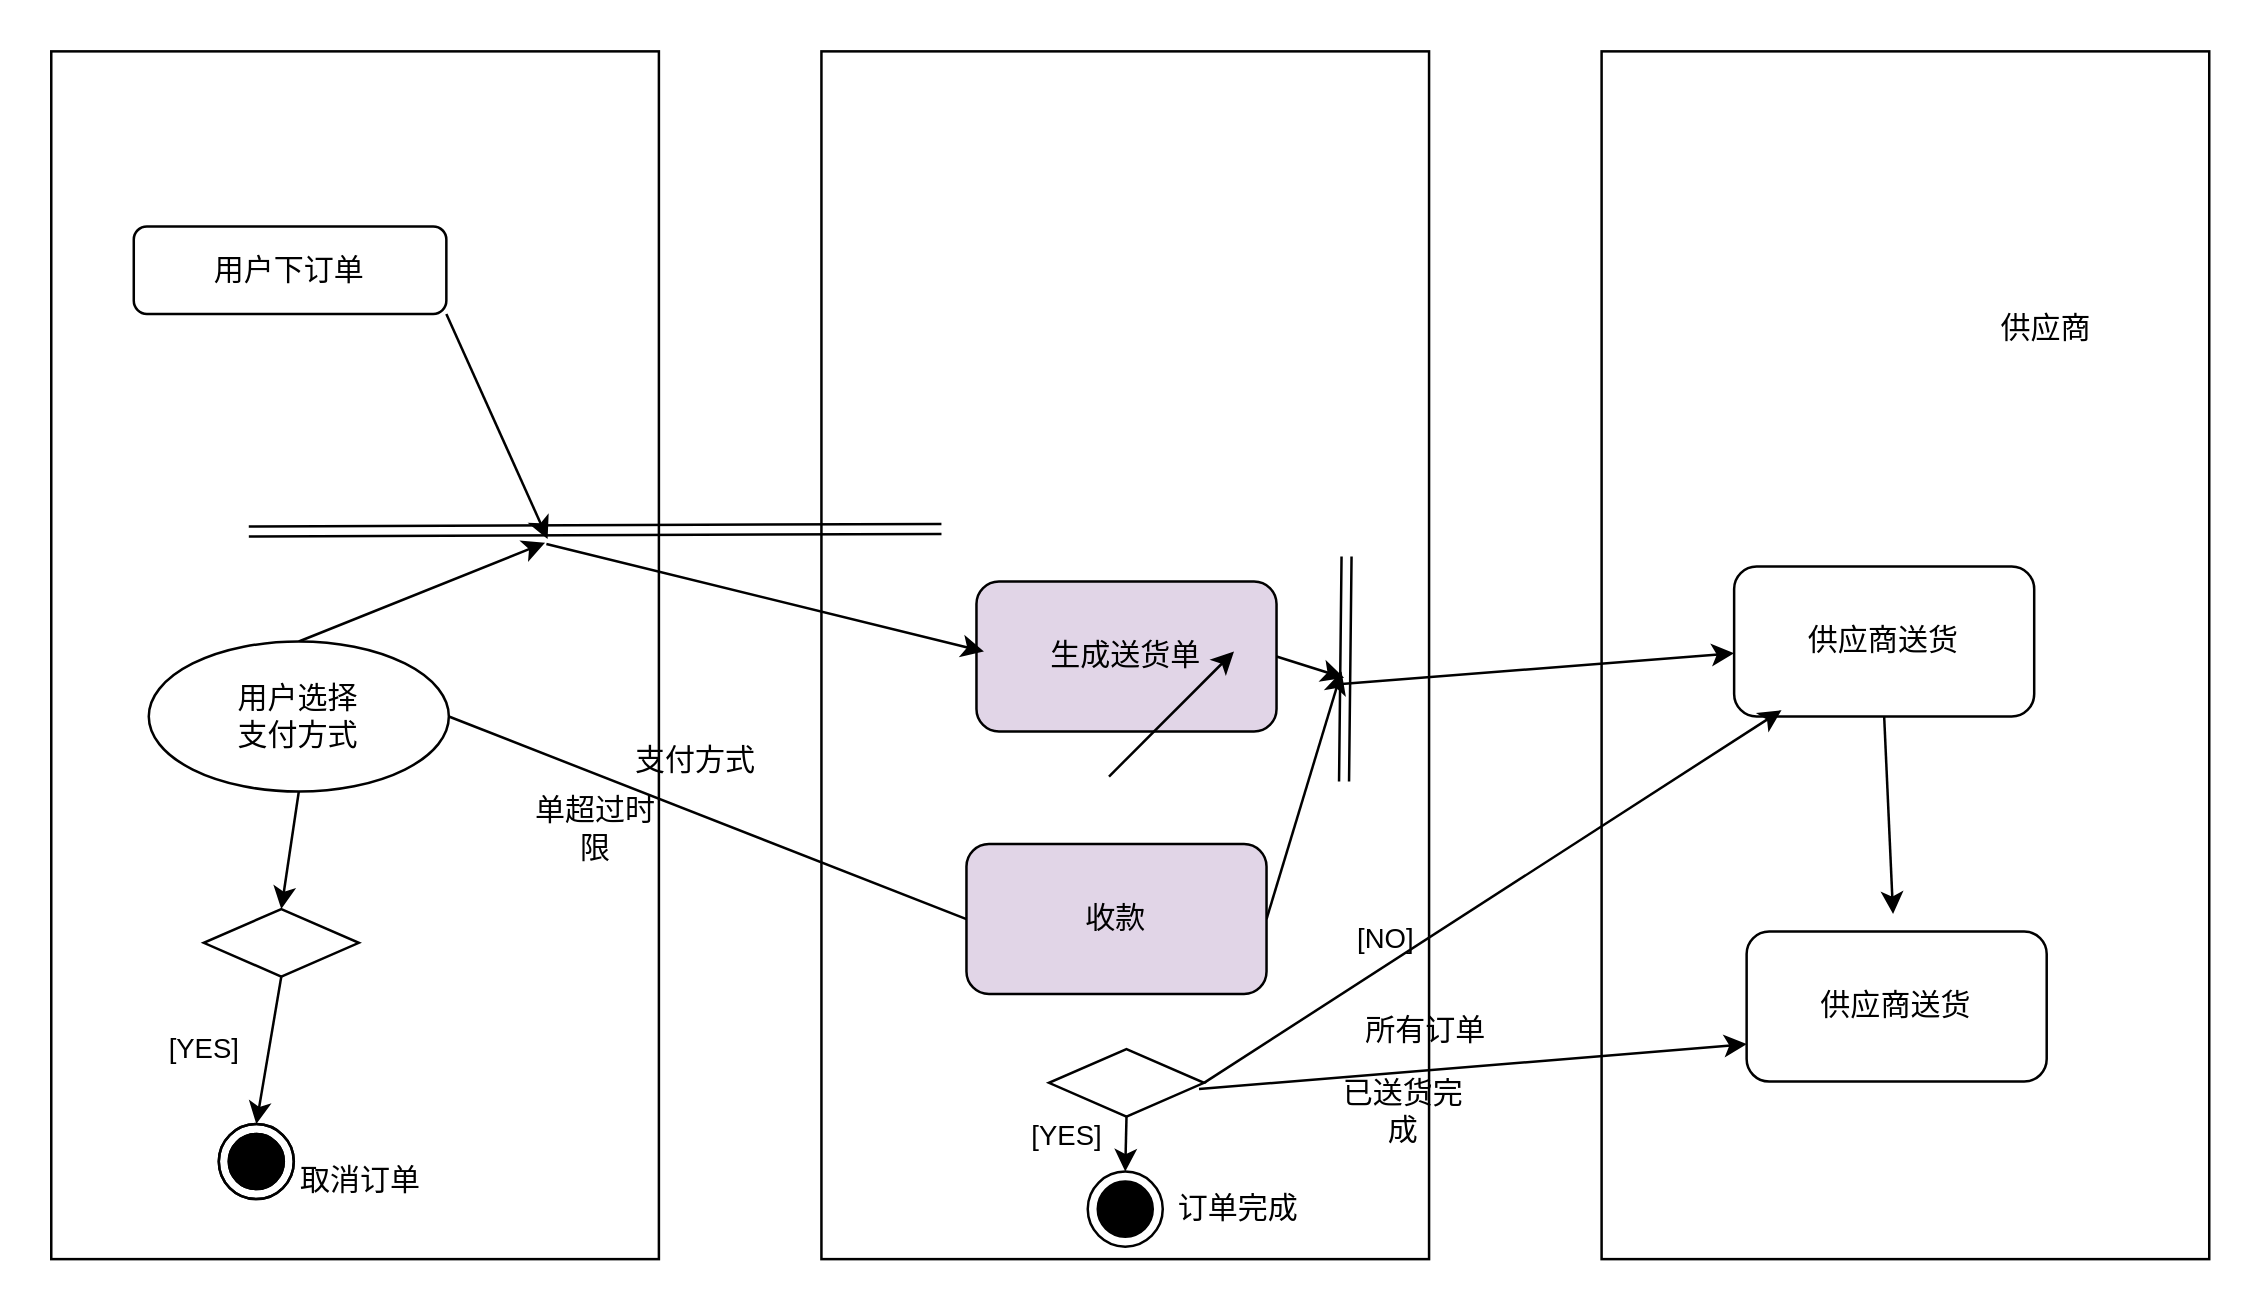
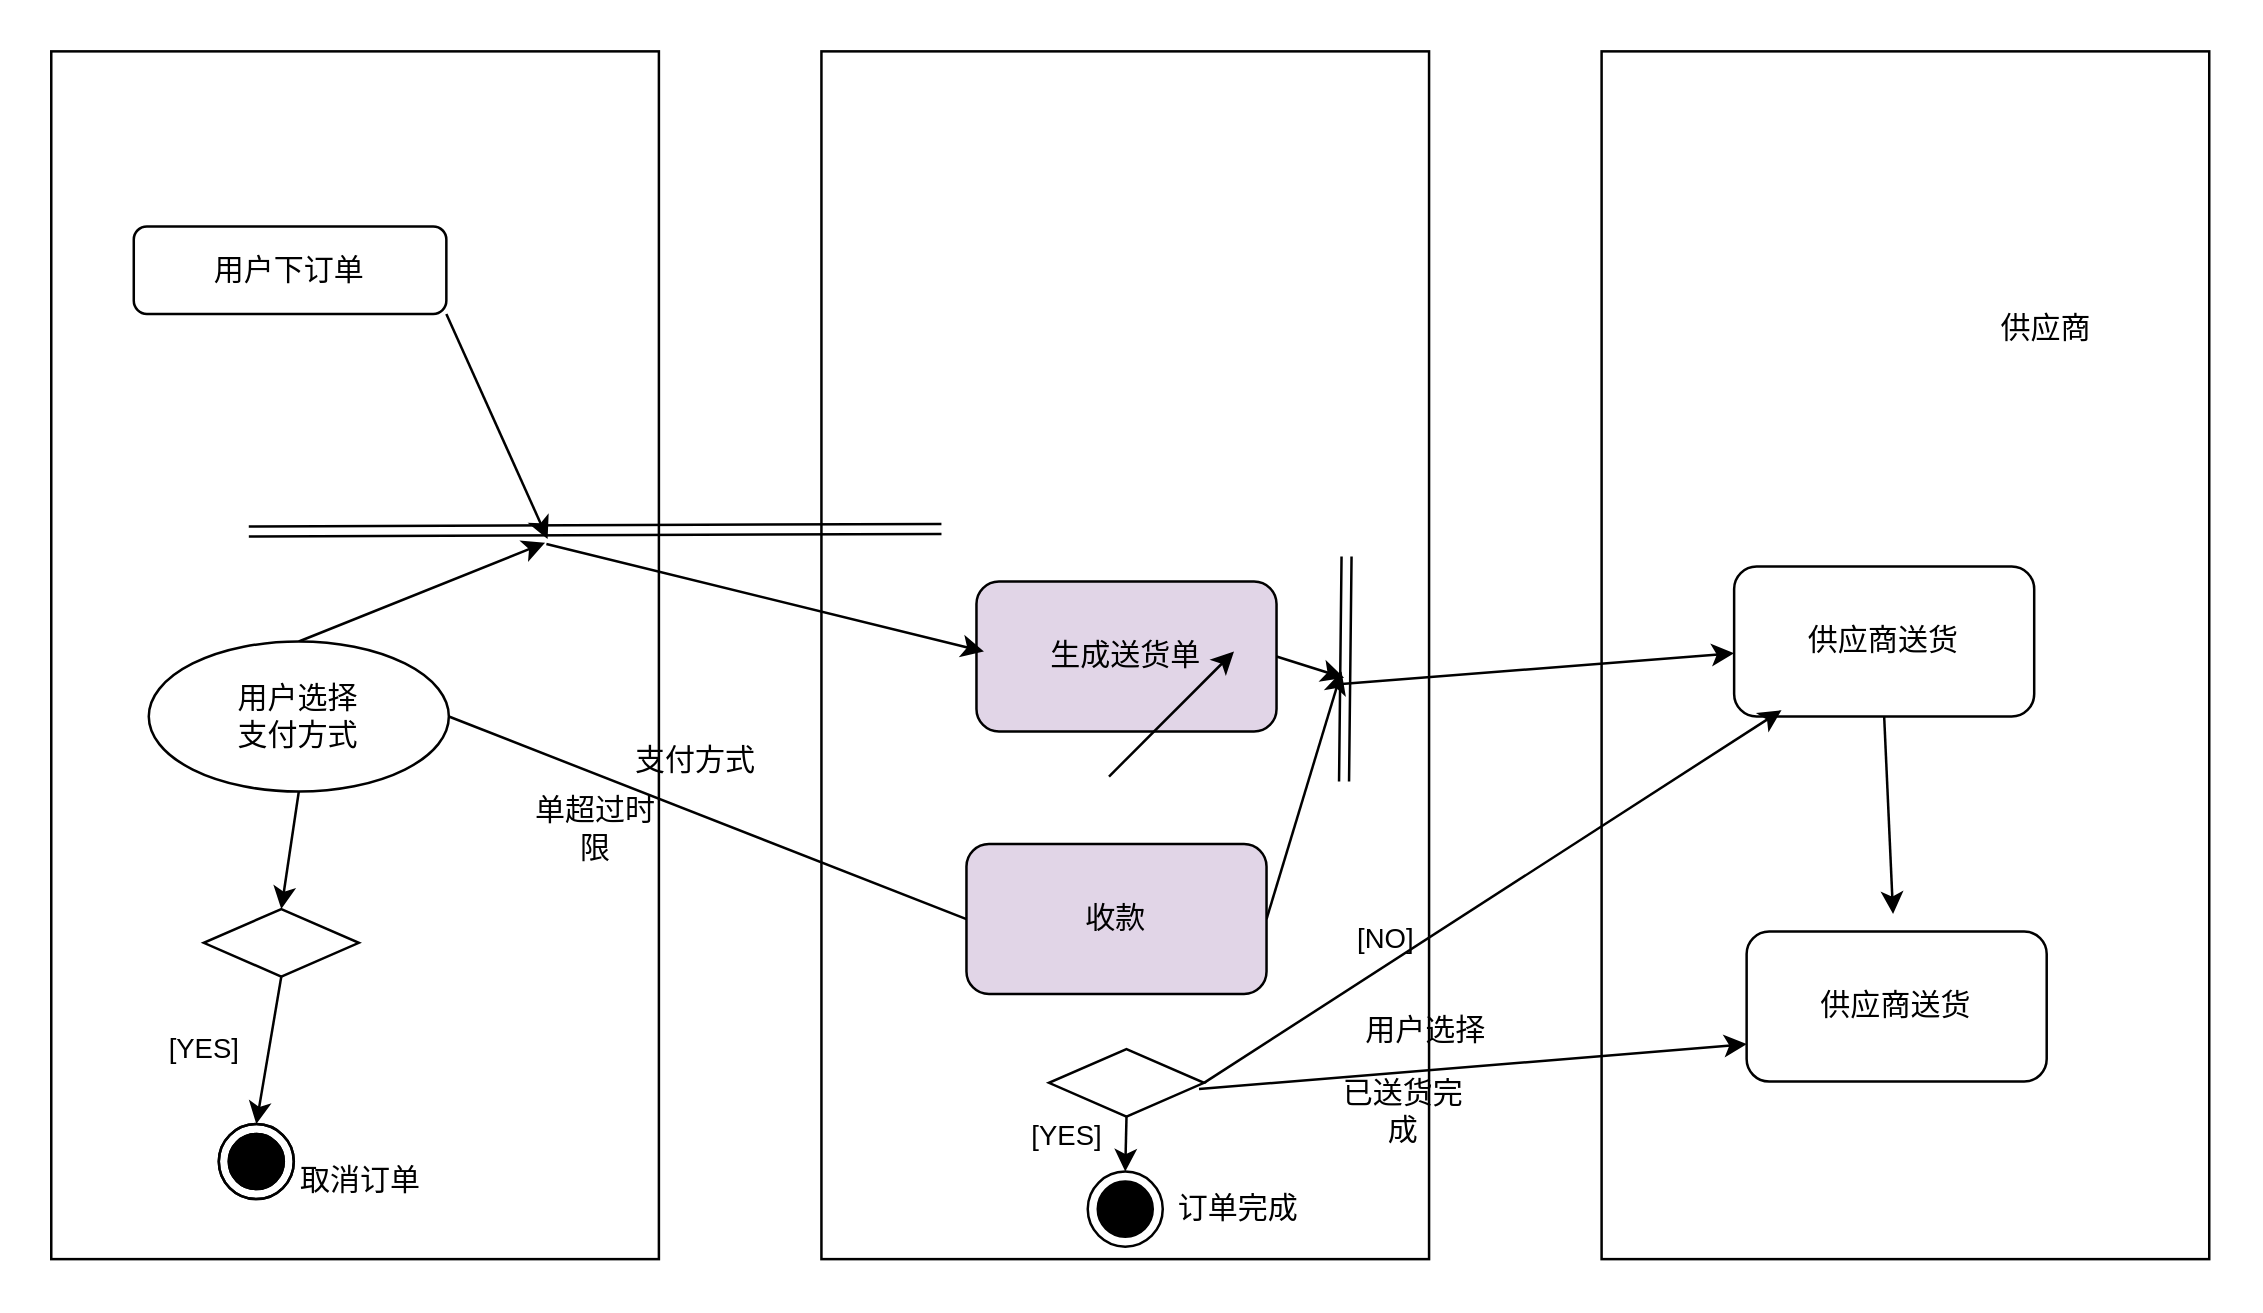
node "所有订单": label "所有订单" -> "用户选择"
